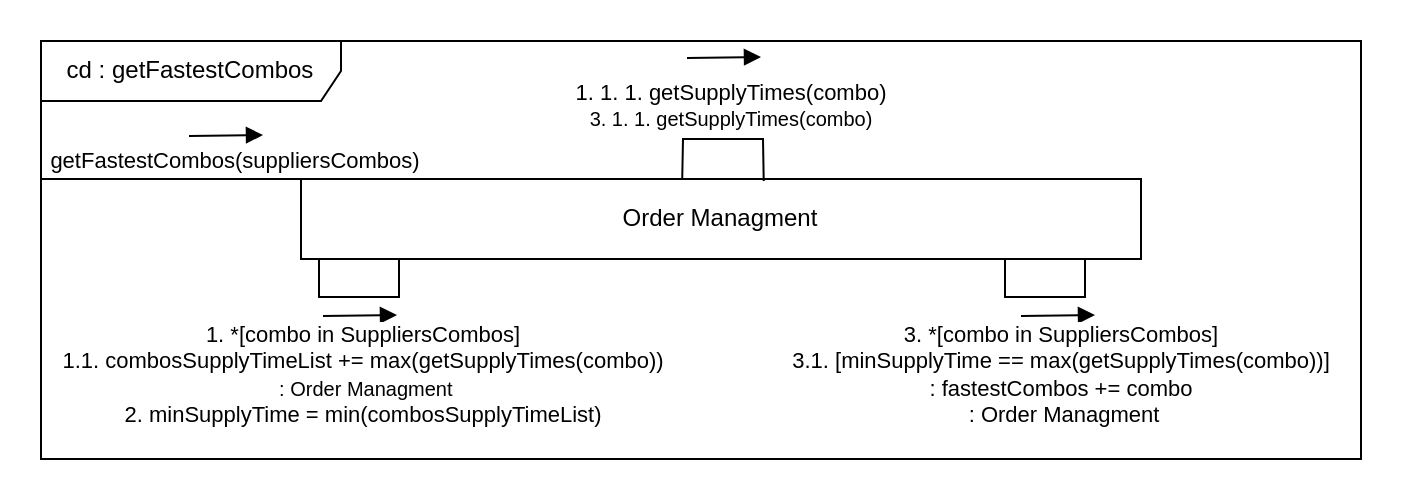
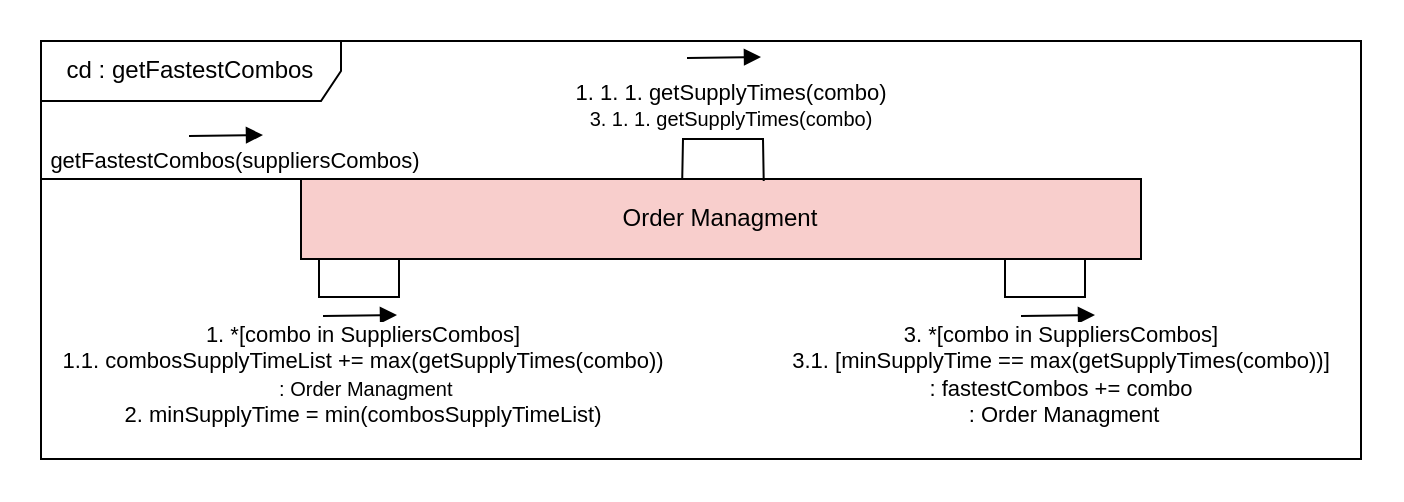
node "Order Managment": fillcolor #ffffff -> #f8cecc
